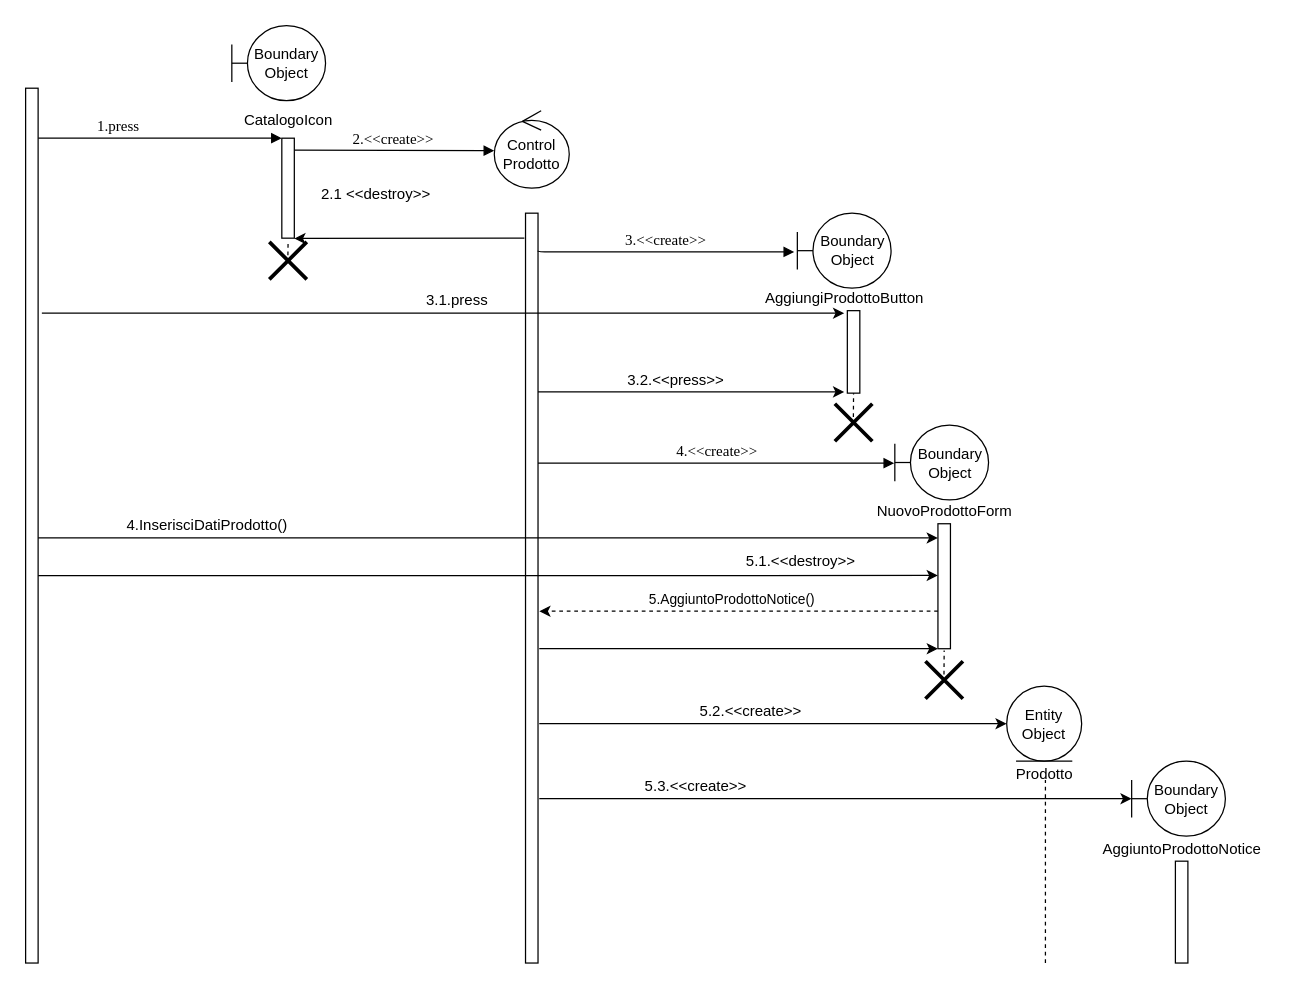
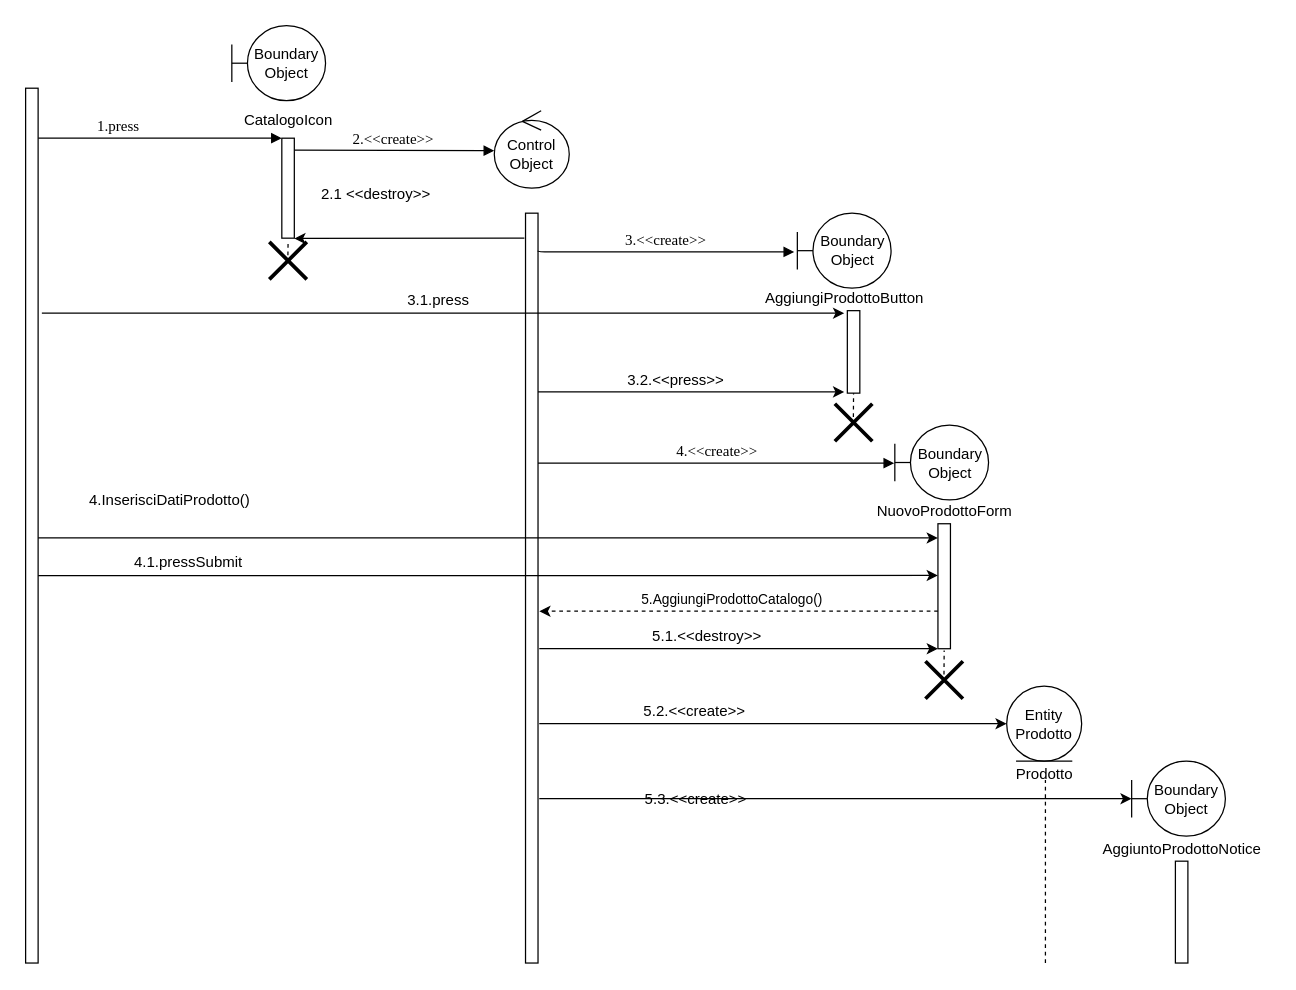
node "Control Prodotto": label "Control Prodotto" -> "Control Object"
node "3.1.press": moved (457, 301) -> (438, 301)
node "4.InserisciDatiProdotto()": moved (207, 525) -> (169, 500)
node "5.1.<<destroy>>": moved (801, 561) -> (707, 636)
node "4.1.pressSubmit": added
node "5.AggiuntoProdottoNotice()": label "5.AggiuntoProdottoNotice()" -> "5.AggiungiProdottoCatalogo()"
node "5.2.<<create>>": moved (751, 711) -> (694, 711)
node "Entity Object": label "Entity Object" -> "Entity Prodotto"
node "5.3.<<create>>": moved (696, 786) -> (696, 799)
